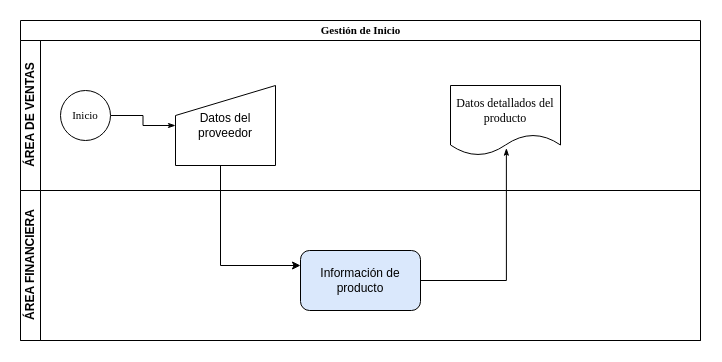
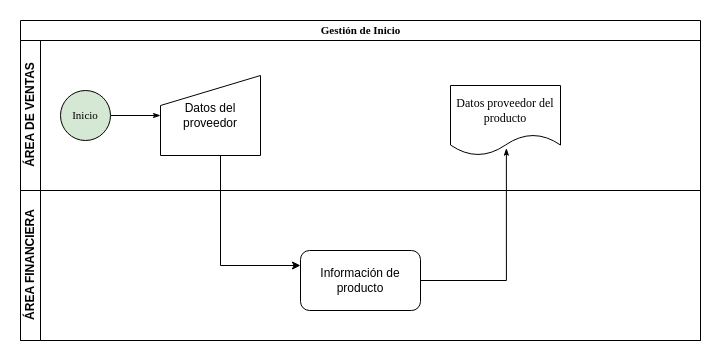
node "Datos detallados del producto": label "Datos detallados del producto" -> "Datos proveedor del producto"
node "Inicio": fillcolor #ffffff -> #d5e8d4
node "Datos del proveedor": moved (226, 126) -> (211, 116)
node "Información de producto": fillcolor #dae8fc -> #ffffff
